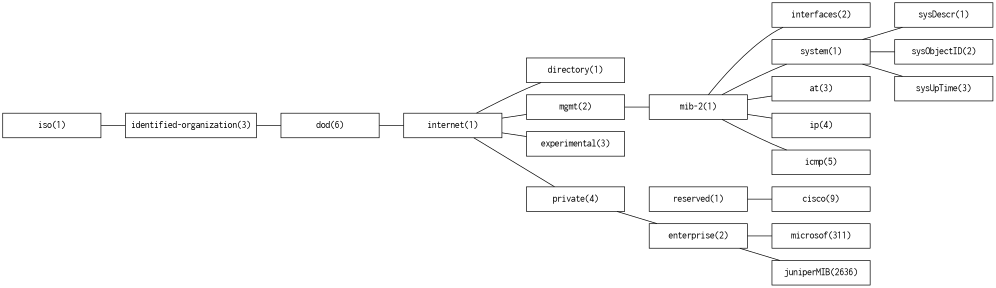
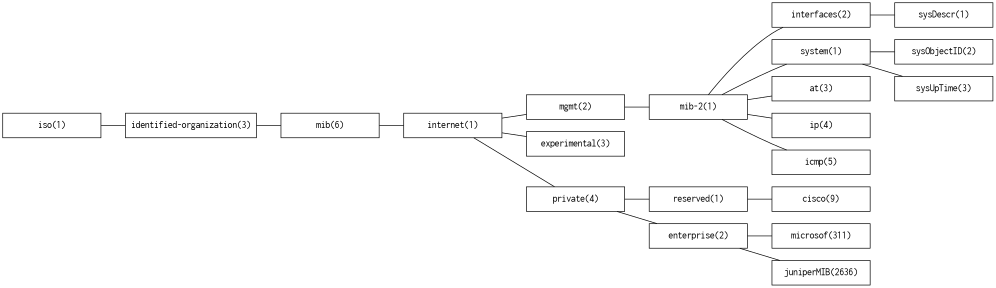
edge "sysDescr(1)" -- "system(1)": now "sysDescr(1)" -- "interfaces(2)"
node "directory(1)": removed
node "dod(6)": label "dod(6)" -> "mib(6)"
edge "private(4)" -- "reserved(1)": added
